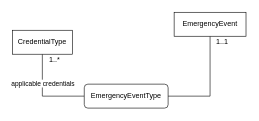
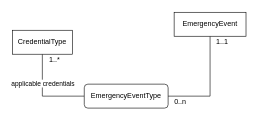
node "0..n": added
